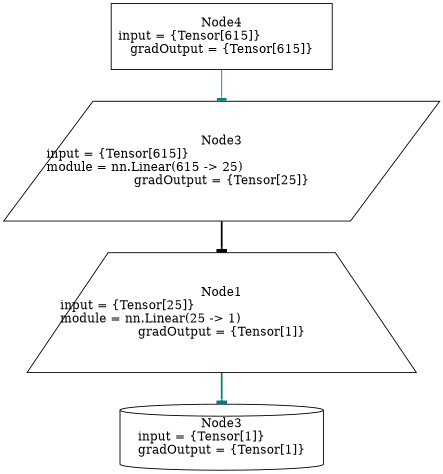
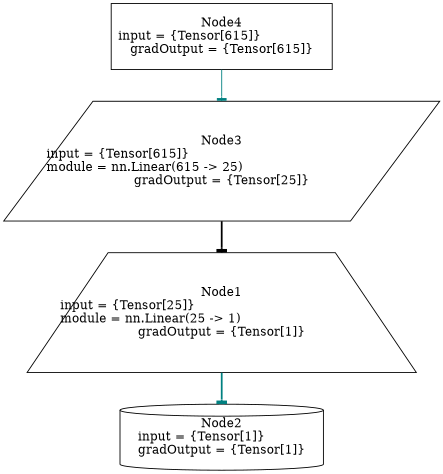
node "Node3 input = {Tensor[1]} gradOutput = {Tensor[1]}": label "Node3 input = {Tensor[1]} gradOutput = {Tensor[1]}" -> "Node2 input = {Tensor[1]} gradOutput = {Tensor[1]}"
